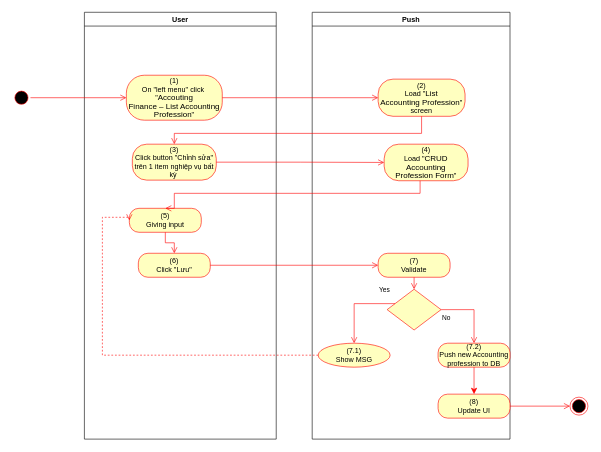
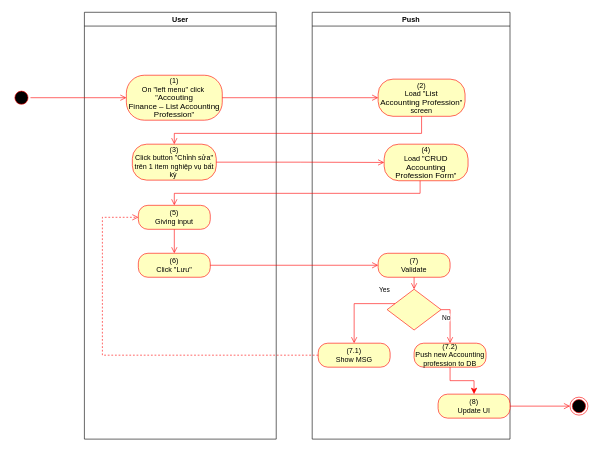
node "(5) Giving input": moved (165, 221) -> (174, 218)
node "(7.1) Show MSG": shape ellipse -> rounded rectangle
node "(7.2) Push new Accounting profession to DB": moved (474, 356) -> (450, 356)
